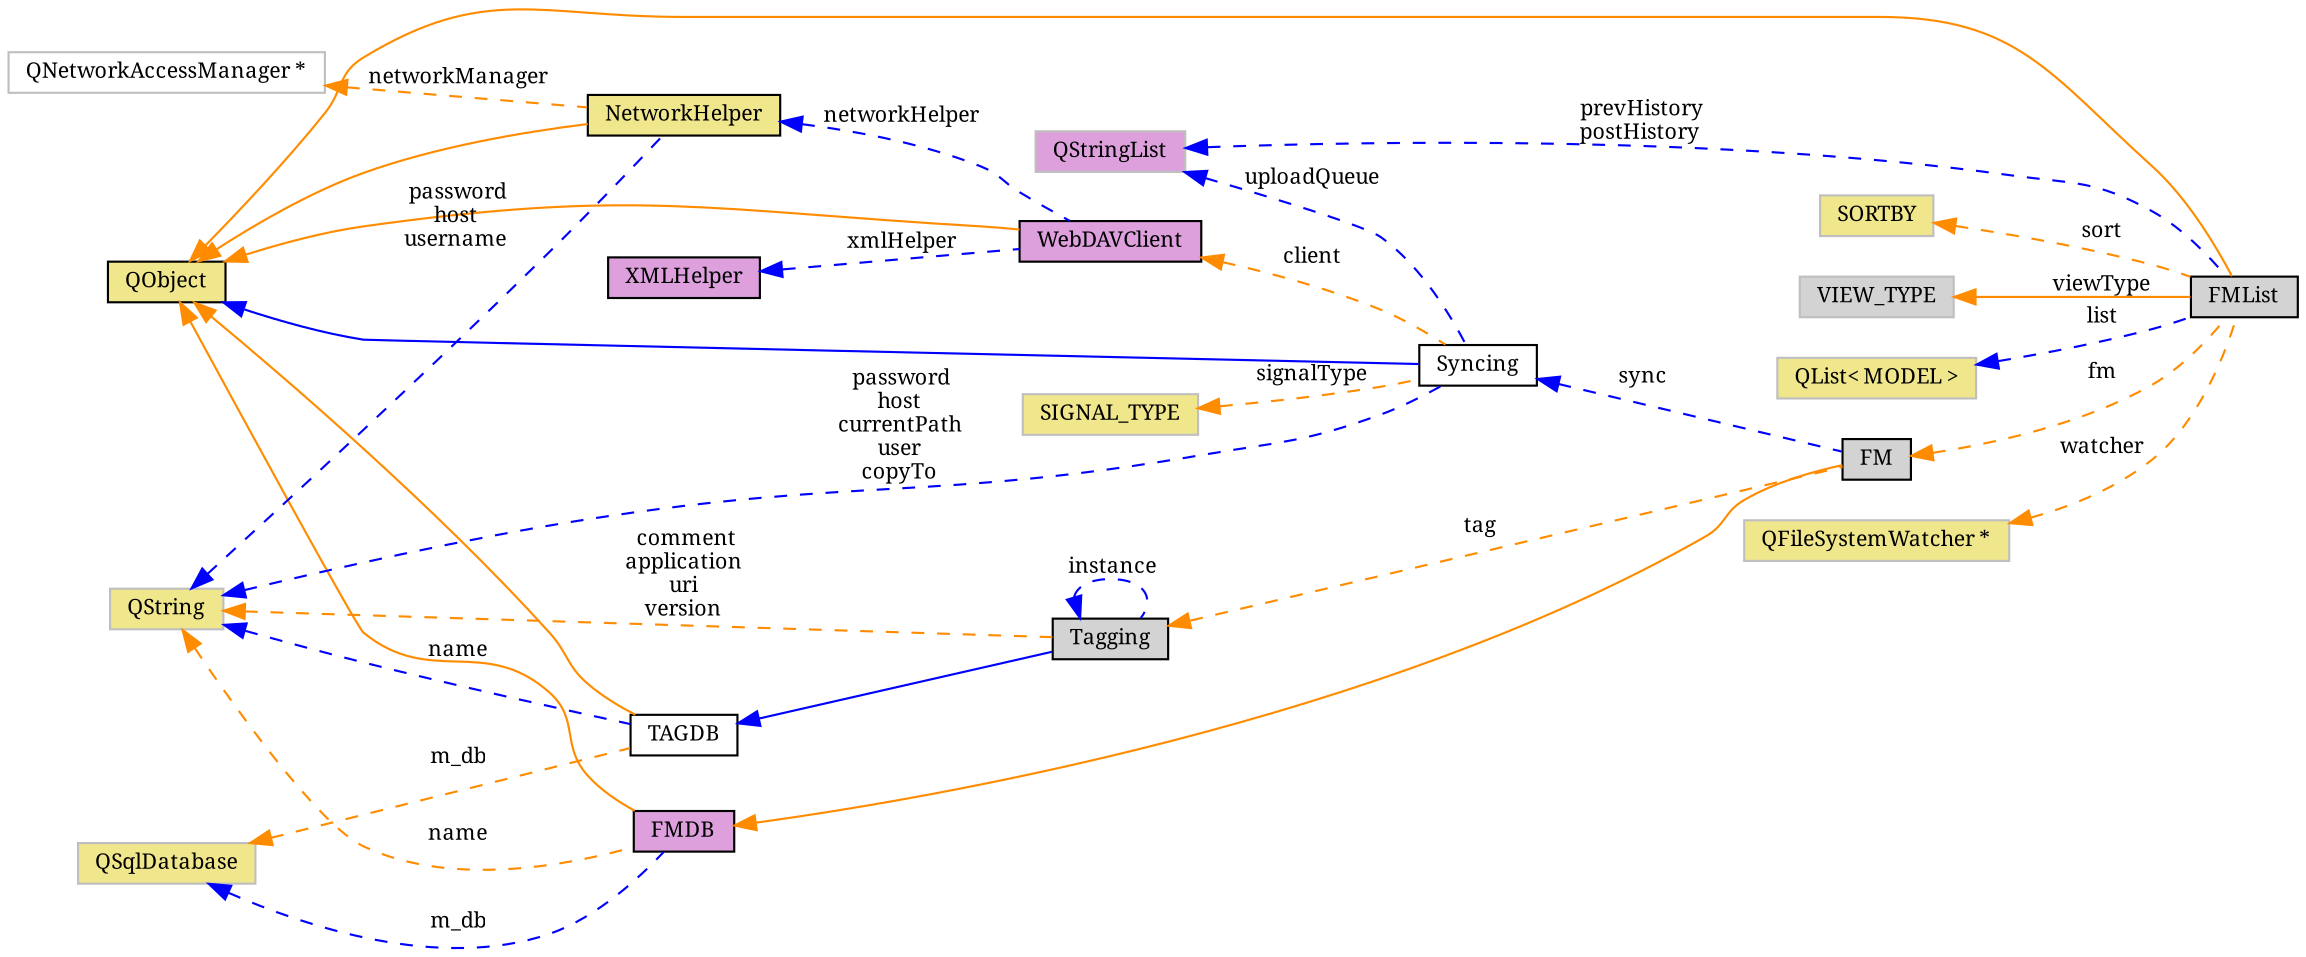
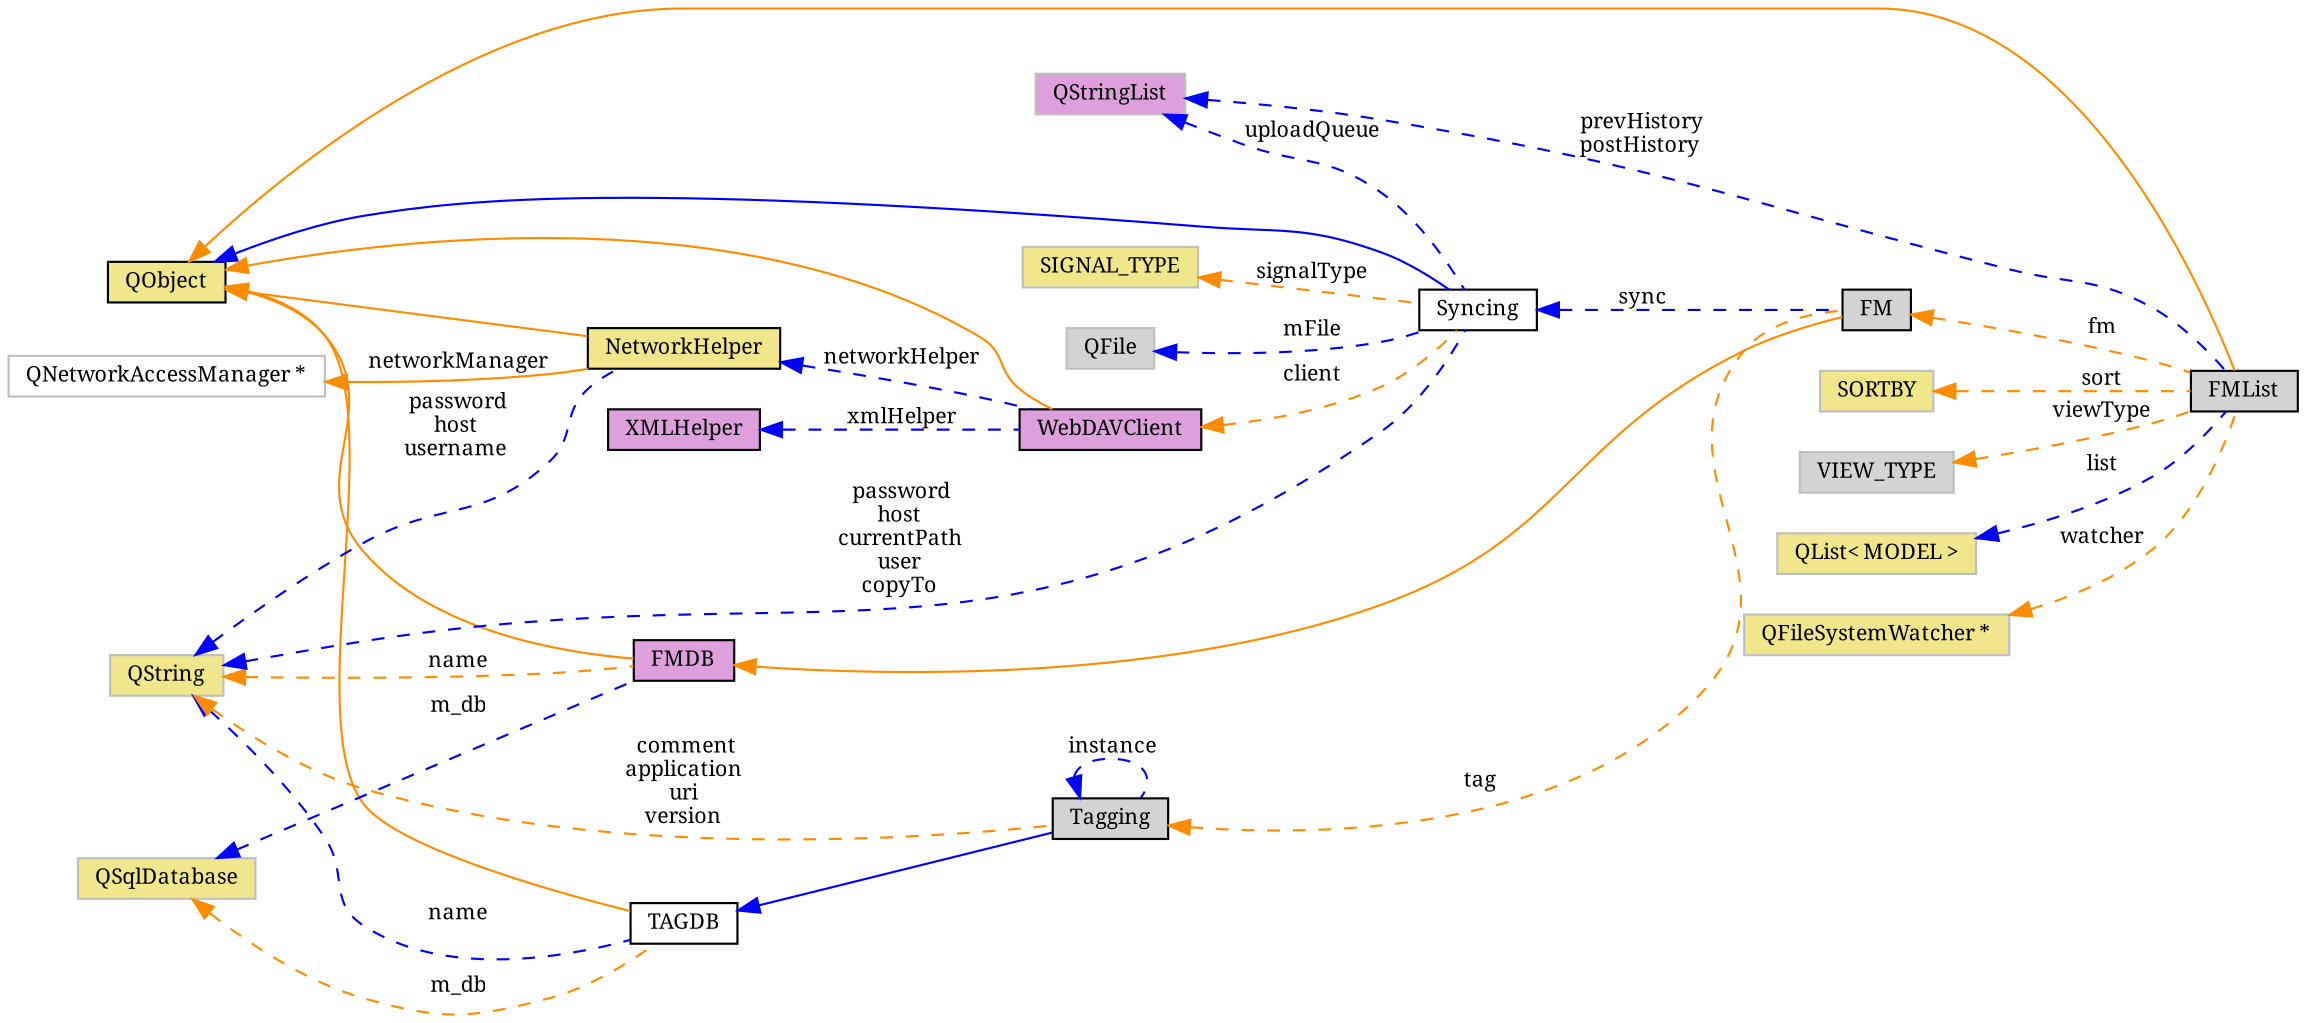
edge "NetworkHelper" -> "QNetworkAccessManager *": style dashed -> solid
edge "FMList" -> "VIEW_TYPE": style solid -> dashed
node "QFile": added
